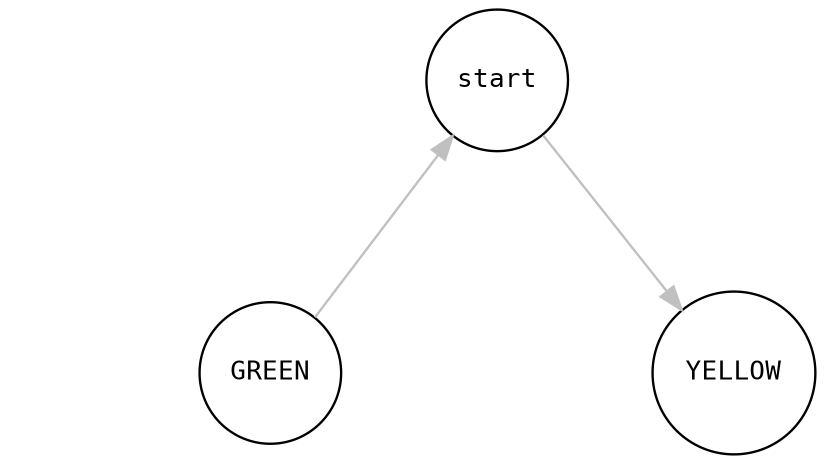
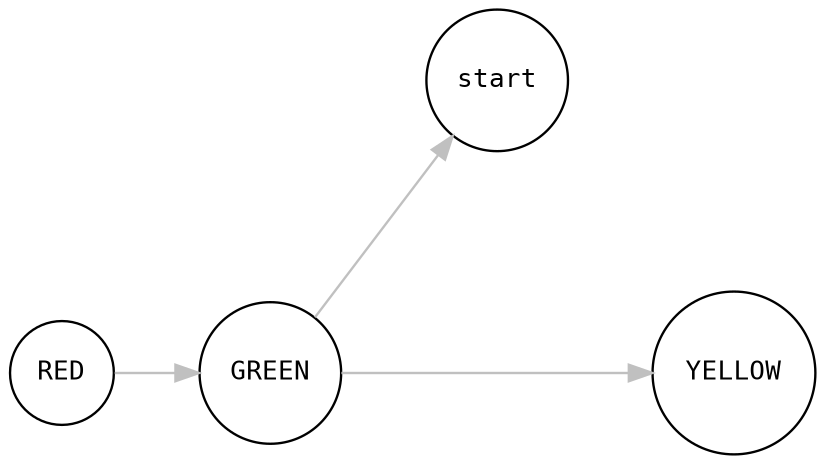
edge "start" -> "YELLOW": now "GREEN" -> "YELLOW"
node "RED": added
